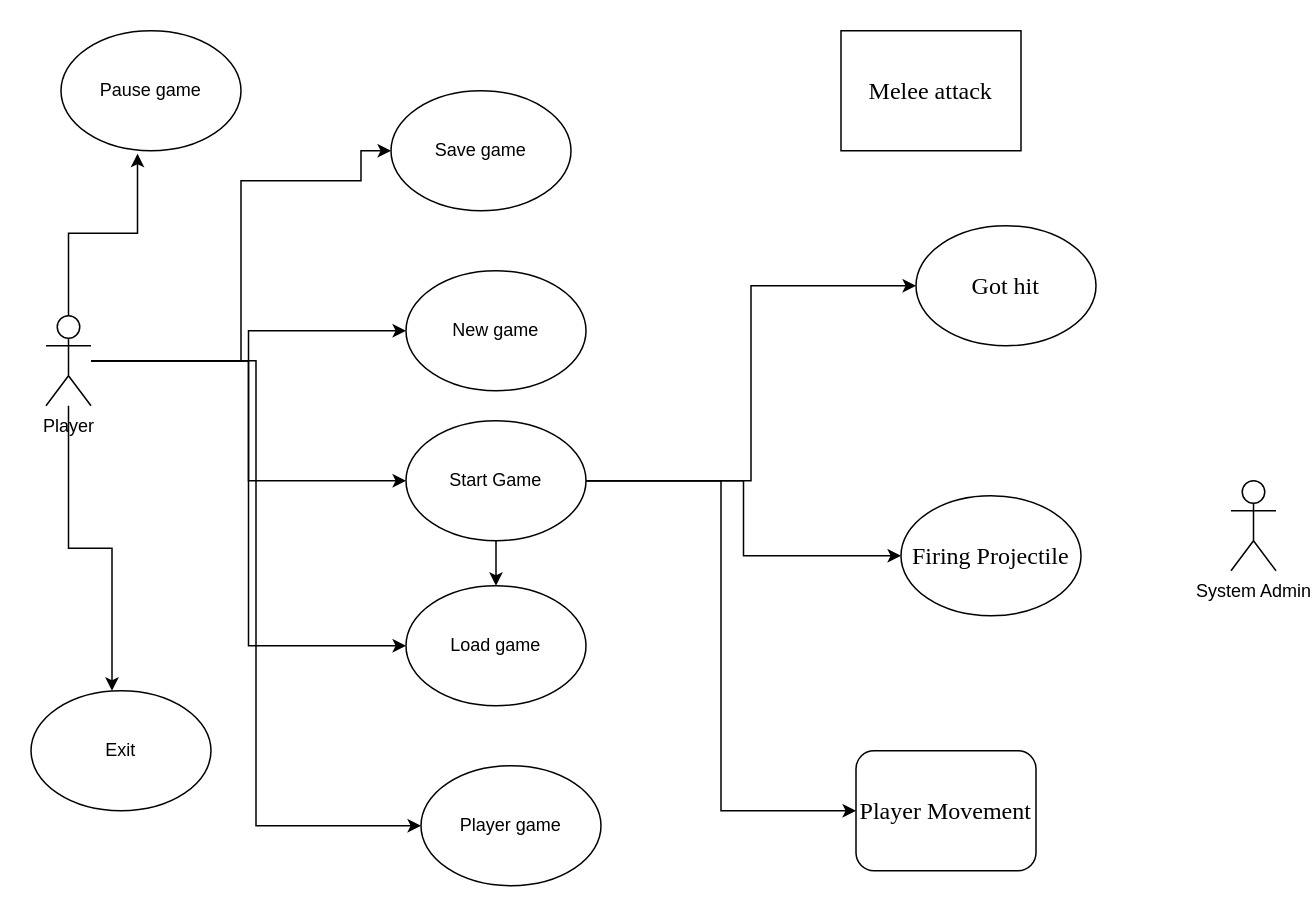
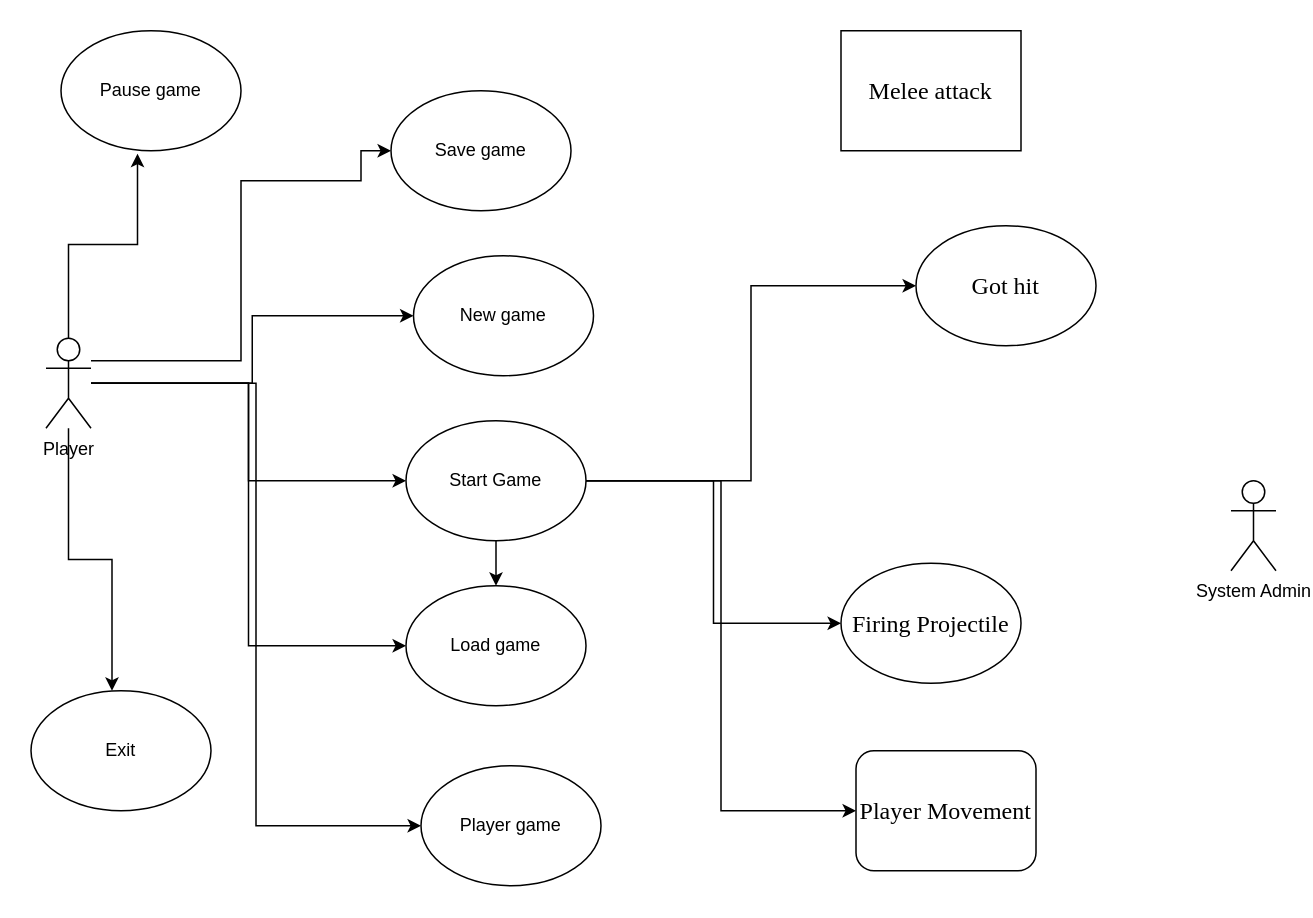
node "New game": moved (496, 331) -> (503, 316)
node "Player": moved (68, 361) -> (68, 383)
node "Firing Projectile": moved (991, 556) -> (931, 623)
